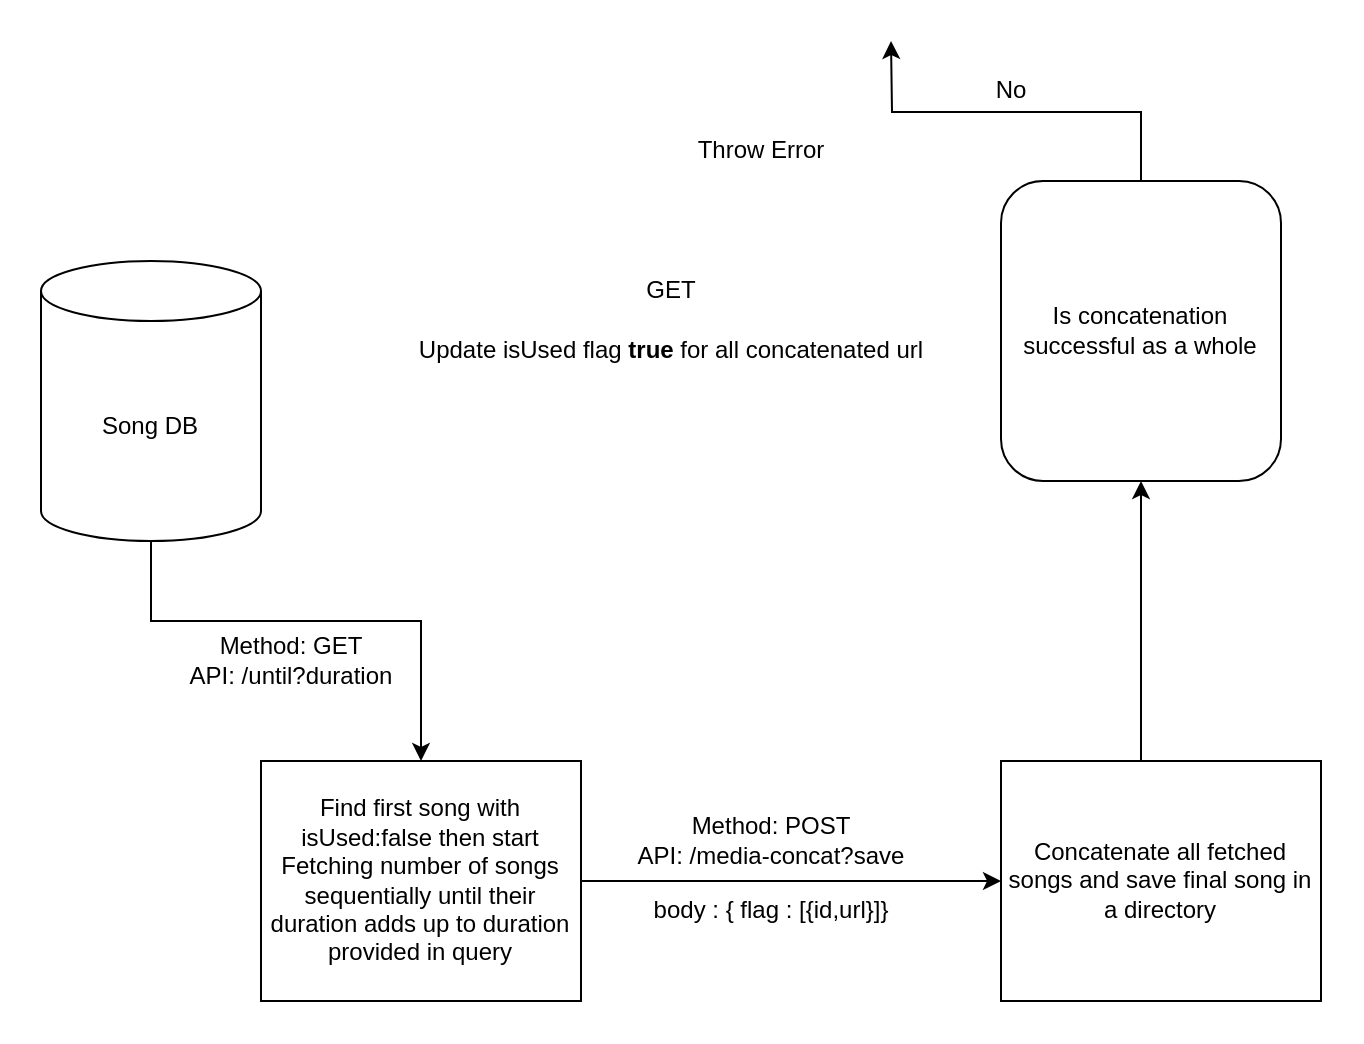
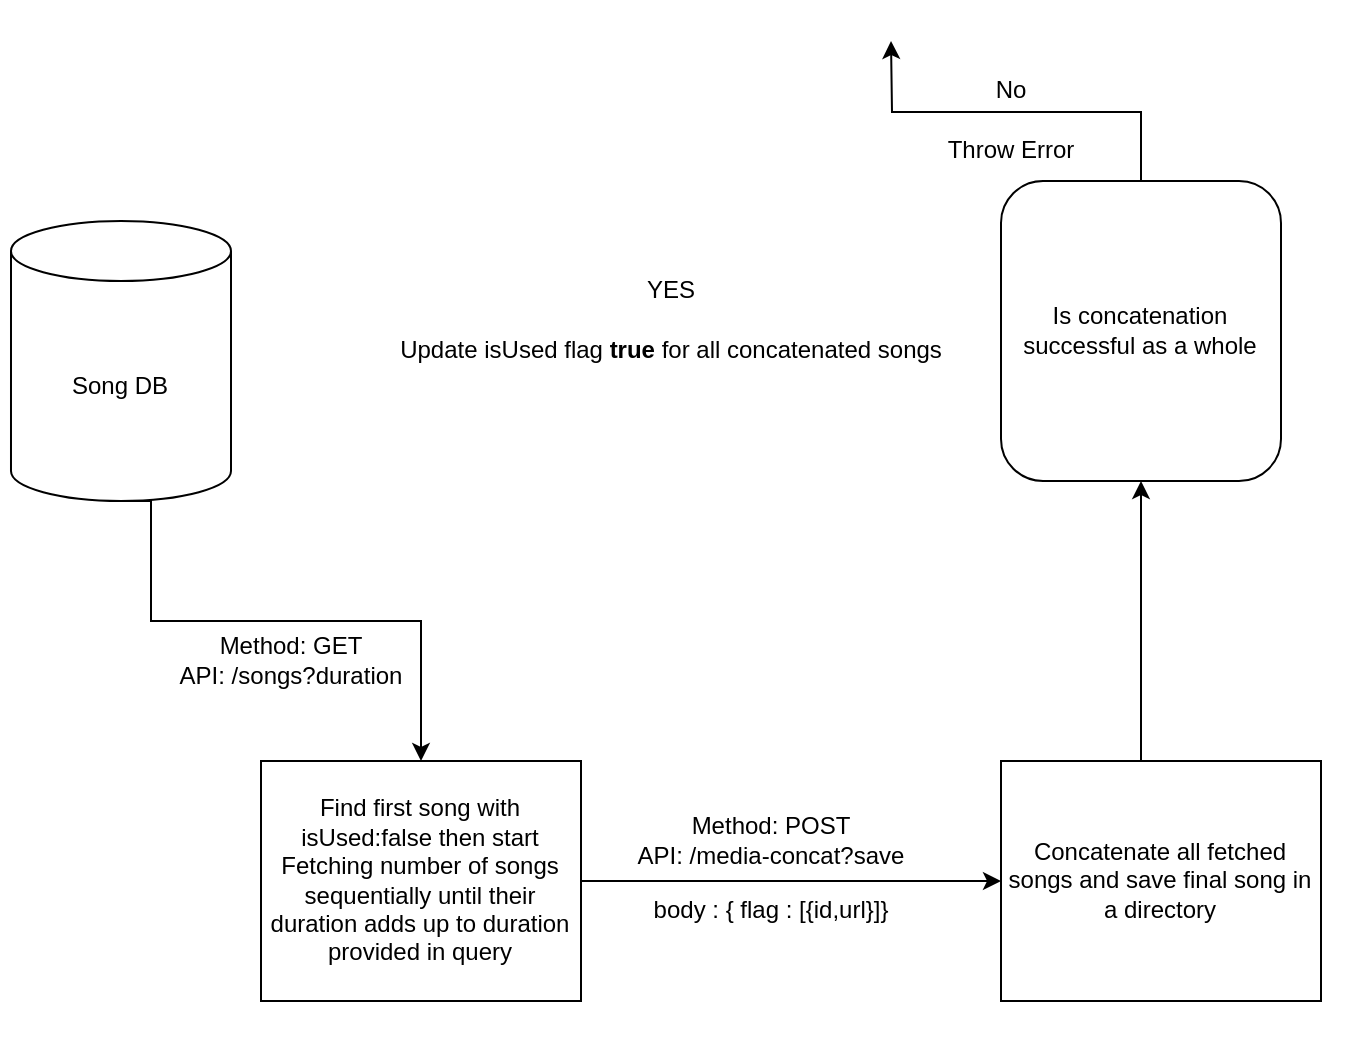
node "Throw Error": moved (761, 151) -> (1011, 151)
node "GET": label "GET" -> "YES"
node "Update isUsed flag true for all concatenated url": label "Update isUsed flag true for all concatenated url" -> "Update isUsed flag true for all concatenated songs"
node "Song DB": moved (151, 401) -> (121, 361)
node "Method: GET API: /until?duration": label "Method: GET API: /until?duration" -> "Method: GET API: /songs?duration"
